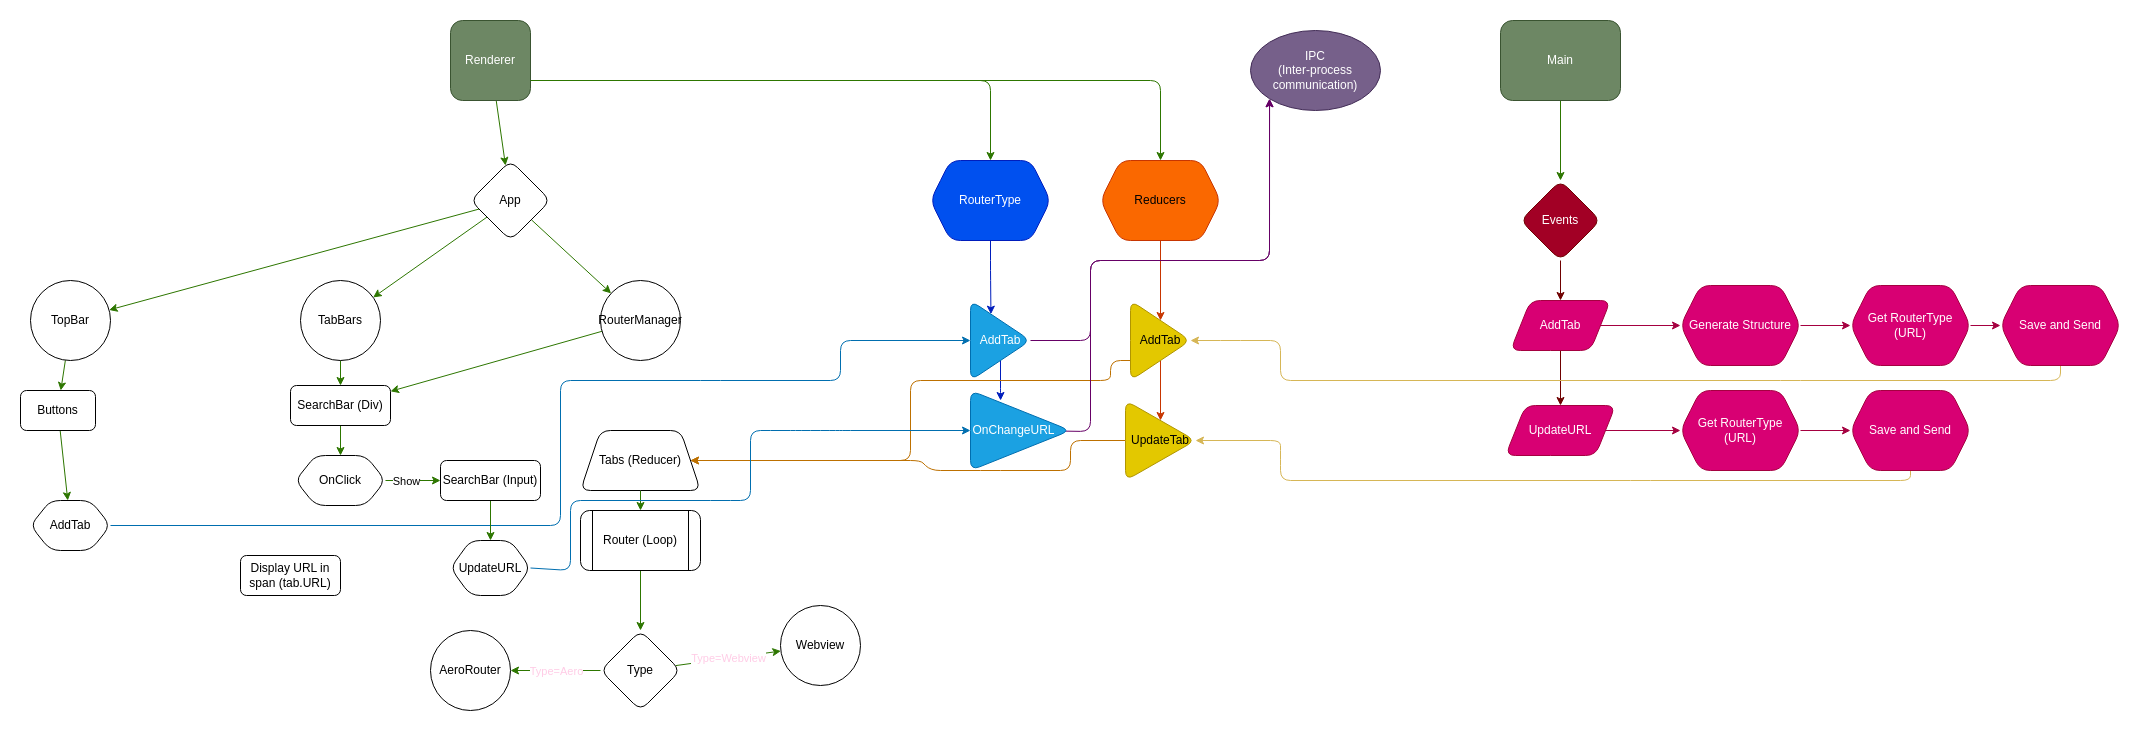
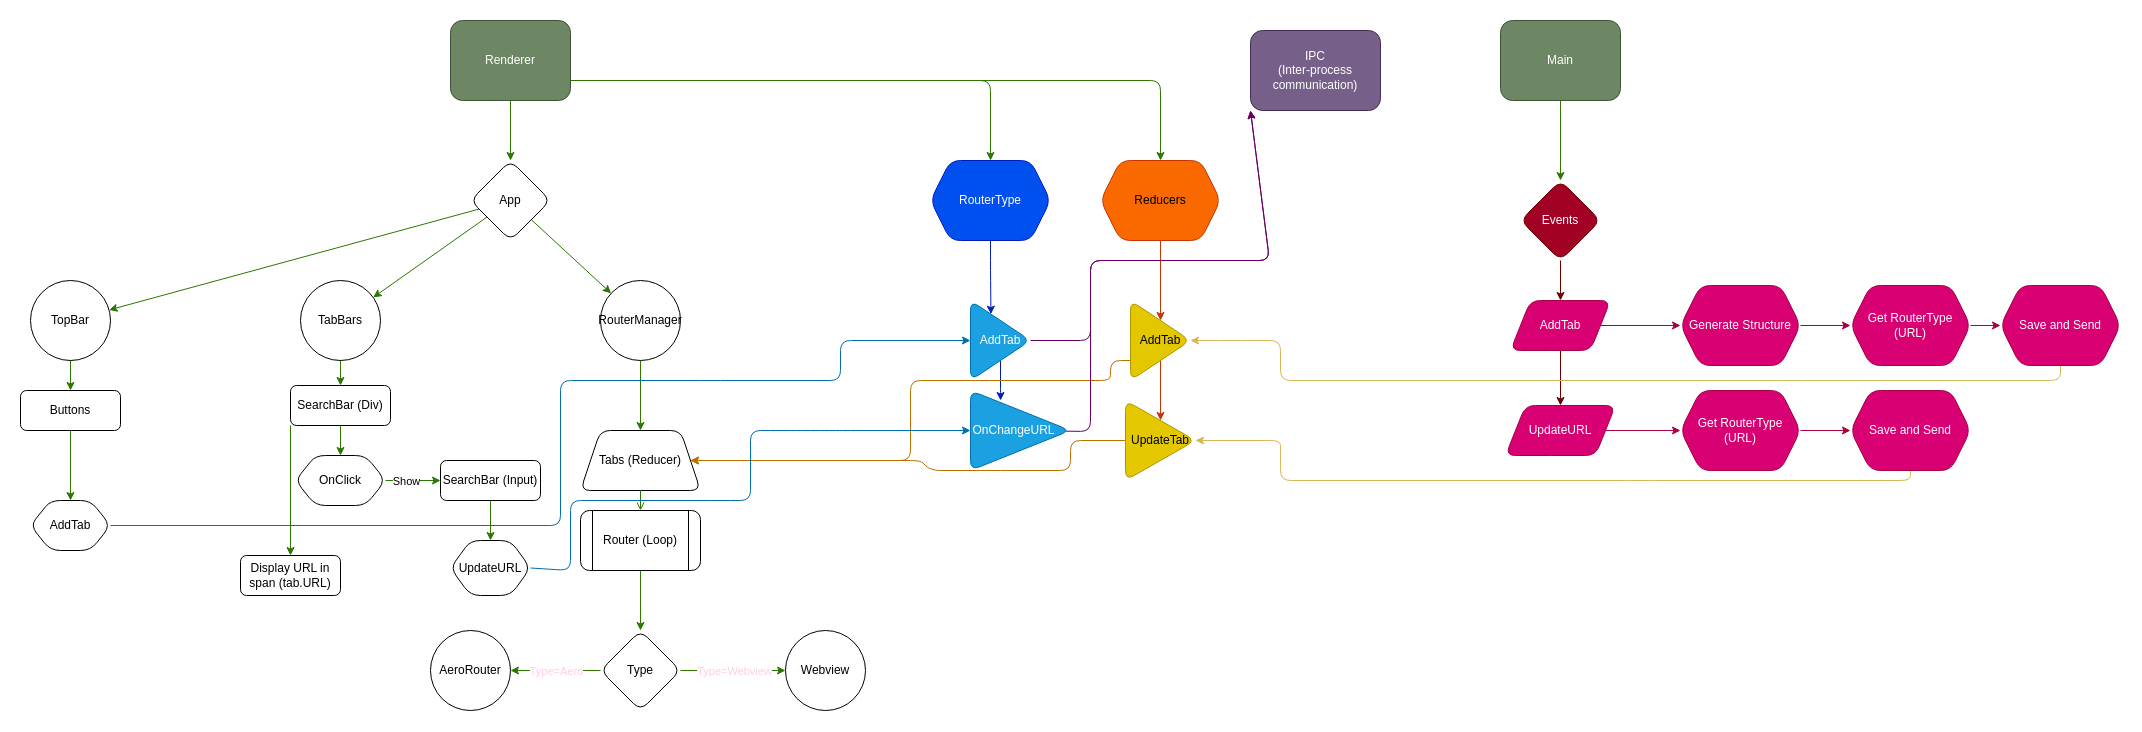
node "Renderer": size 80x80 -> 120x80
node "IPC (Inter-process communication)": shape ellipse -> rounded rectangle
edge "RouterManager" -> "SearchBar (Div)": now "RouterManager" -> "Tabs (Reducer)"
node "Buttons": size 75x40 -> 100x40
edge "SearchBar (Div)" -> "Display URL in span (tab.URL)": added
edge "Tabs (Reducer)" -> "Router (Loop)": arrowhead classic -> open
node "Webview": moved (821, 646) -> (826, 671)
